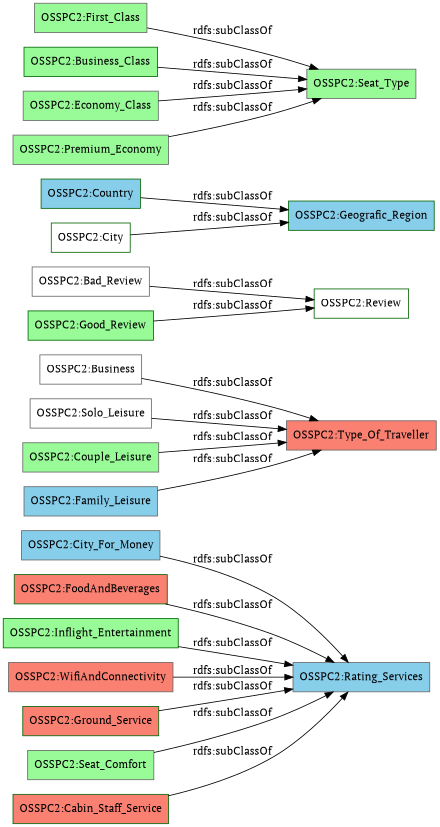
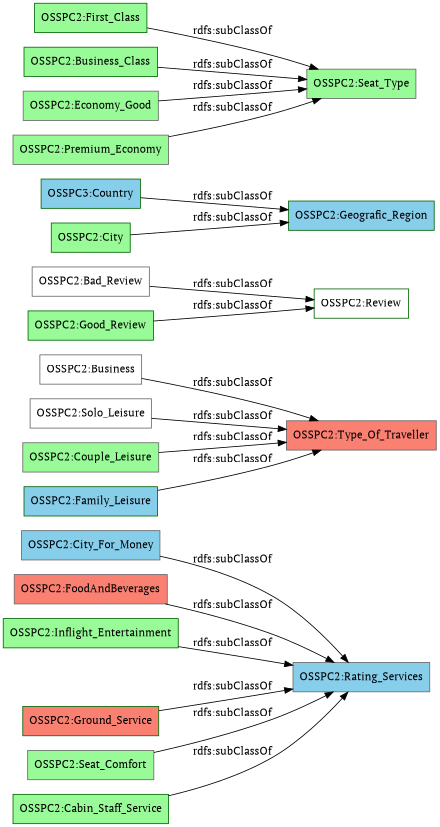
node "OSSPC2:First_Class": color gray40 -> darkgreen
node "OSSPC2:Economy_Class": label "OSSPC2:Economy_Class" -> "OSSPC2:Economy_Good"
node "OSSPC2:Country": label "OSSPC2:Country" -> "OSSPC3:Country"
node "OSSPC2:City": fillcolor white -> palegreen
node "OSSPC2:Family_Leisure": color gray40 -> darkgreen
node "OSSPC2:FoodAndBeverages": color darkgreen -> gray40
node "OSSPC2:WifiAndConnectivity": removed
node "OSSPC2:Cabin_Staff_Service": fillcolor salmon -> palegreen
